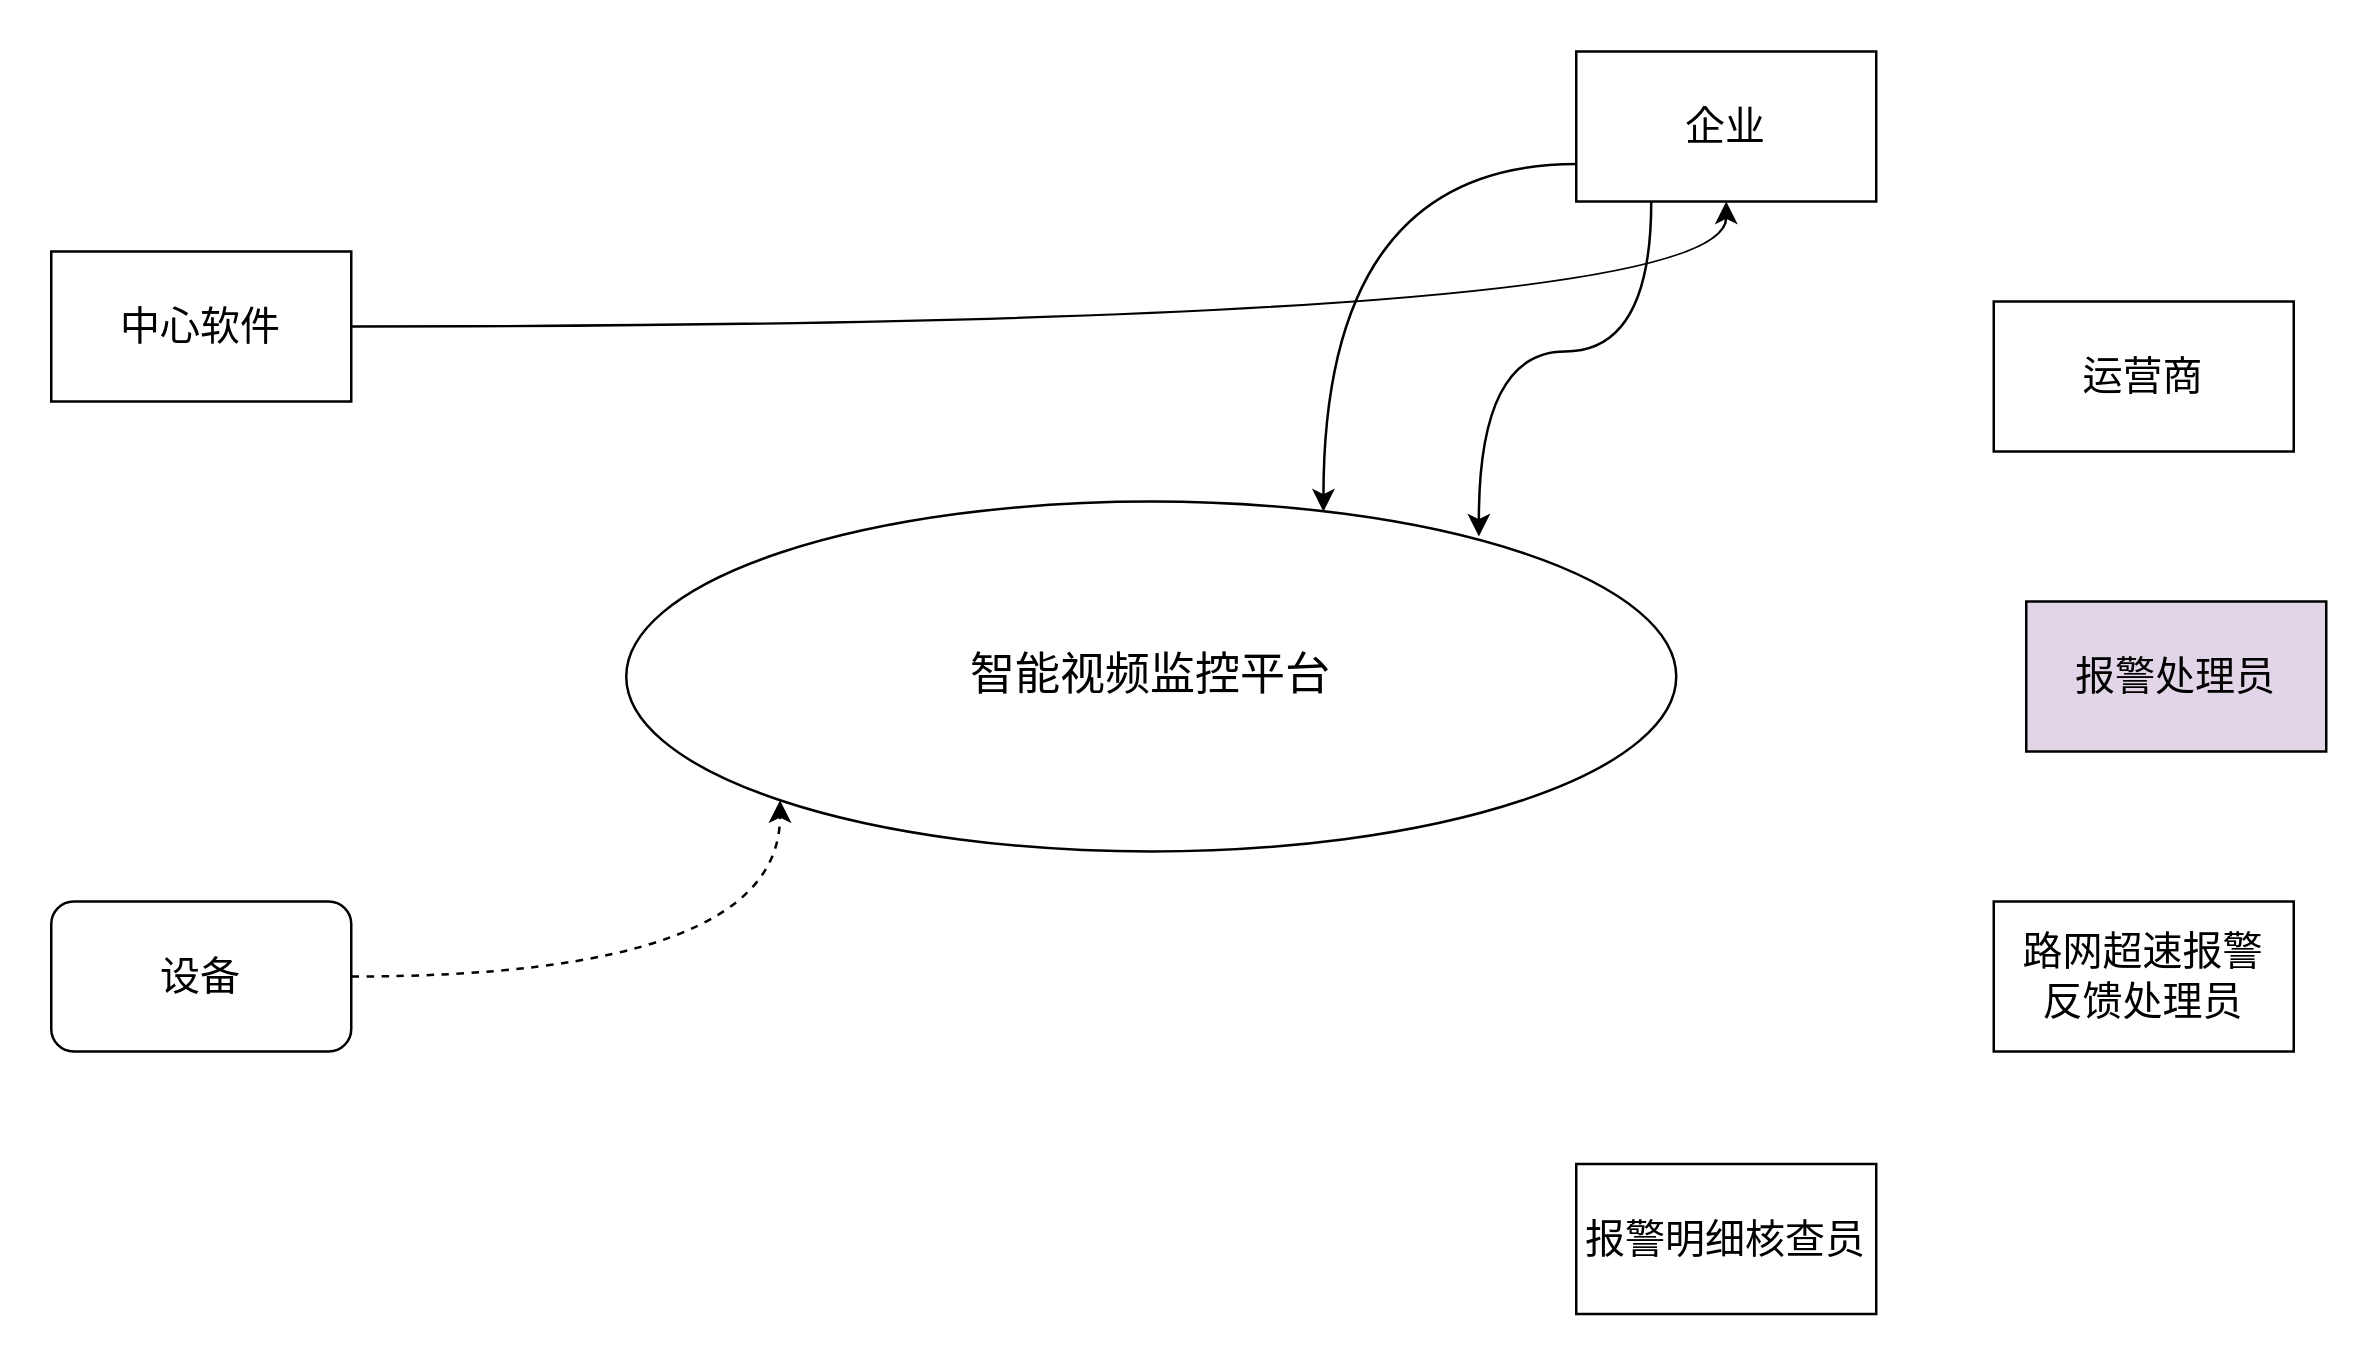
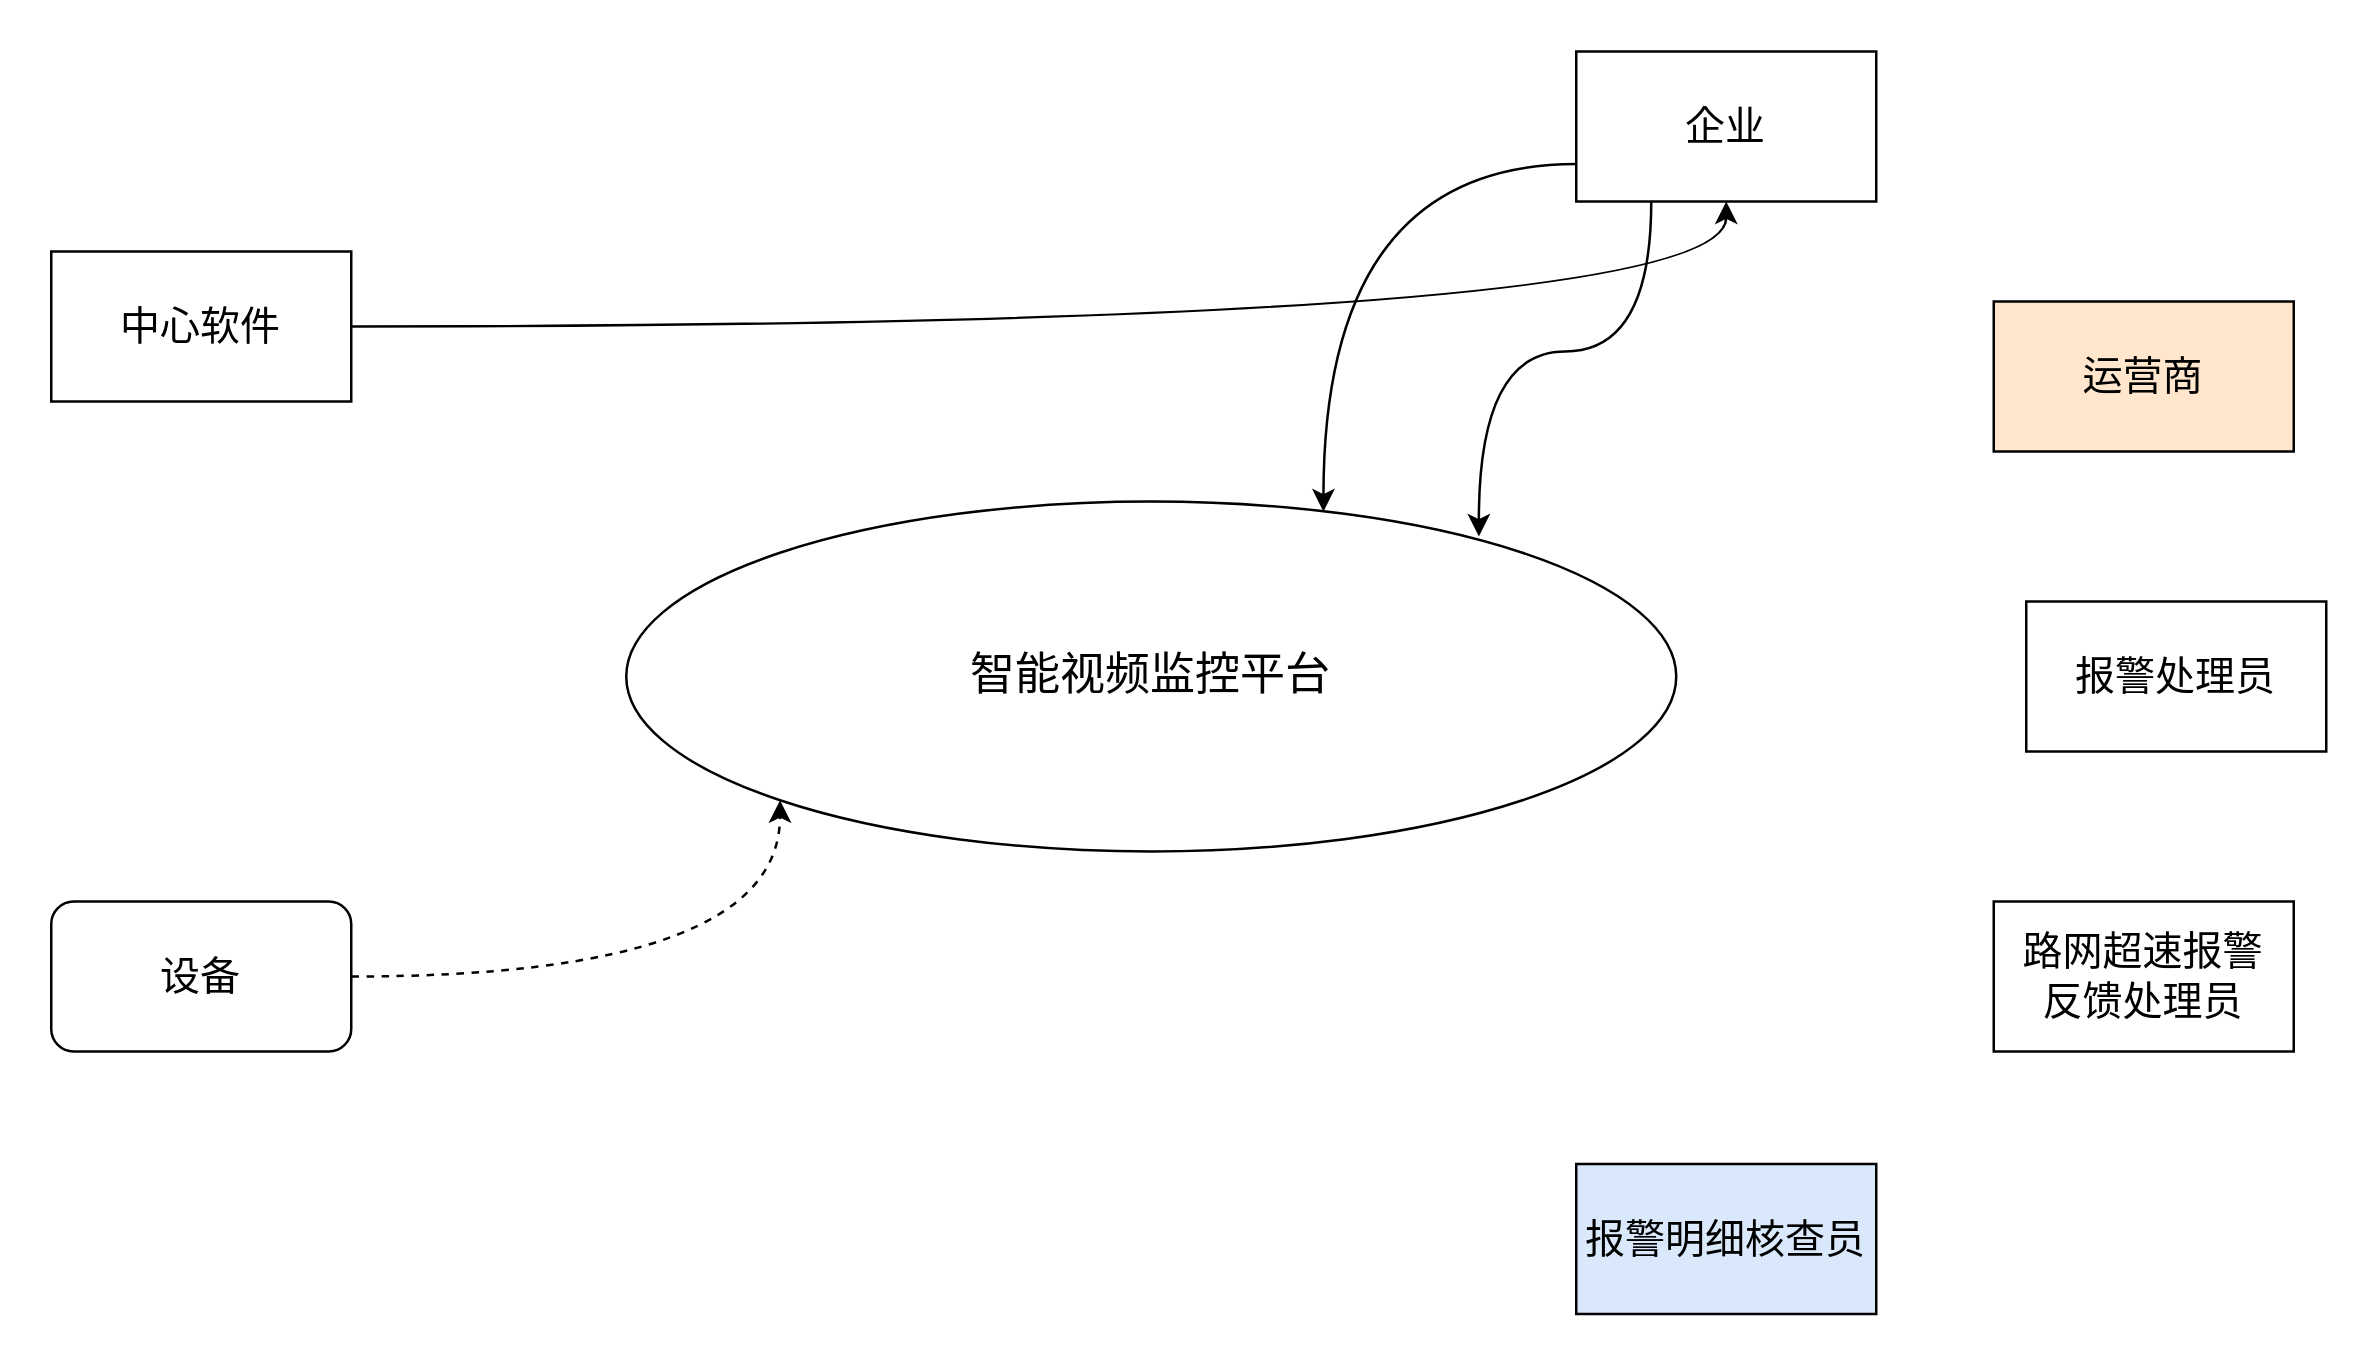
node "运营商": fillcolor #ffffff -> #ffe6cc
node "报警处理员": fillcolor #e1d5e7 -> #ffffff
node "报警明细核查员": fillcolor #ffffff -> #dae8fc
